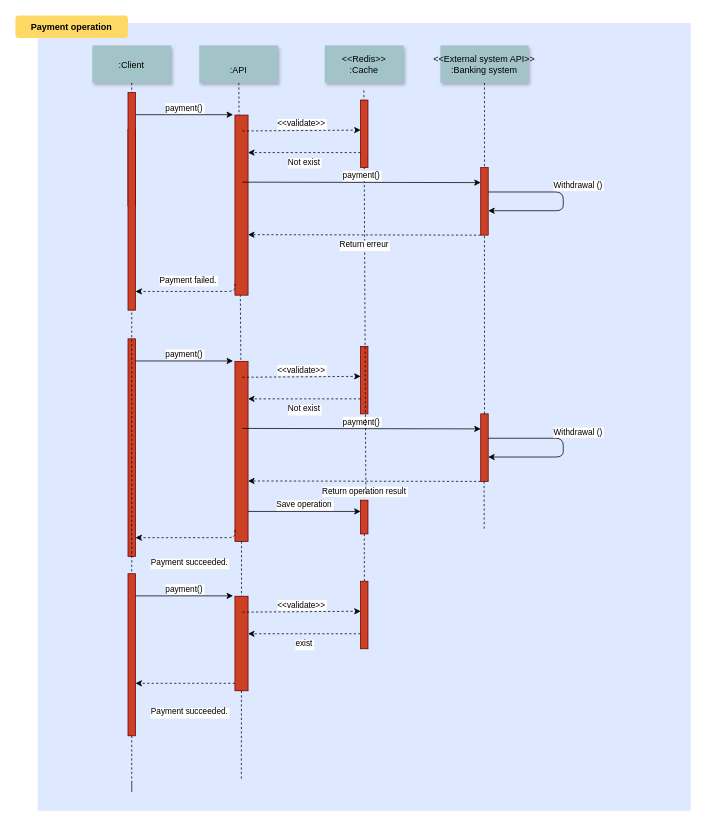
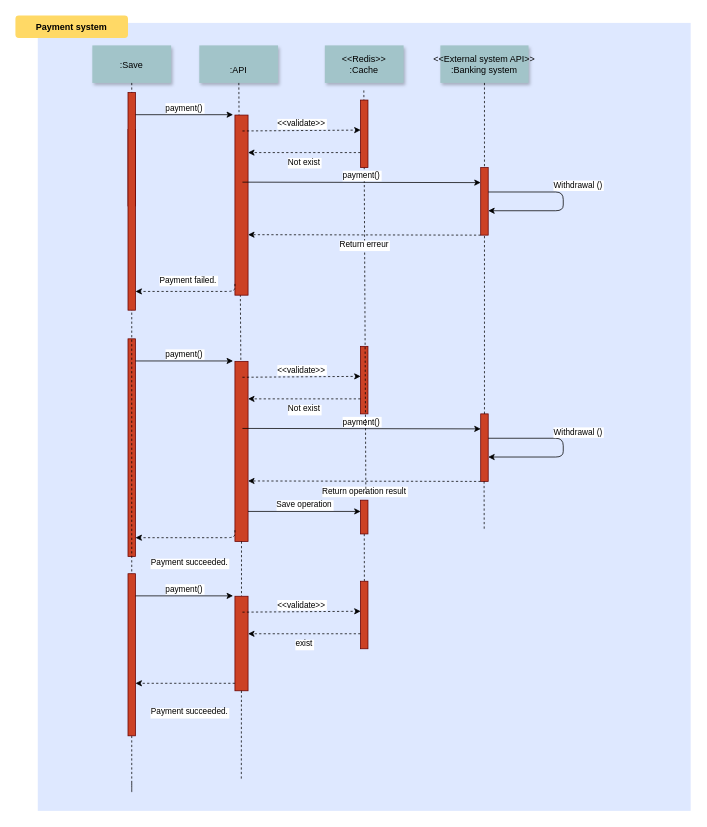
node "Payment operation": label "Payment operation" -> "Payment system"
node ":Client": label ":Client" -> ":Save"
